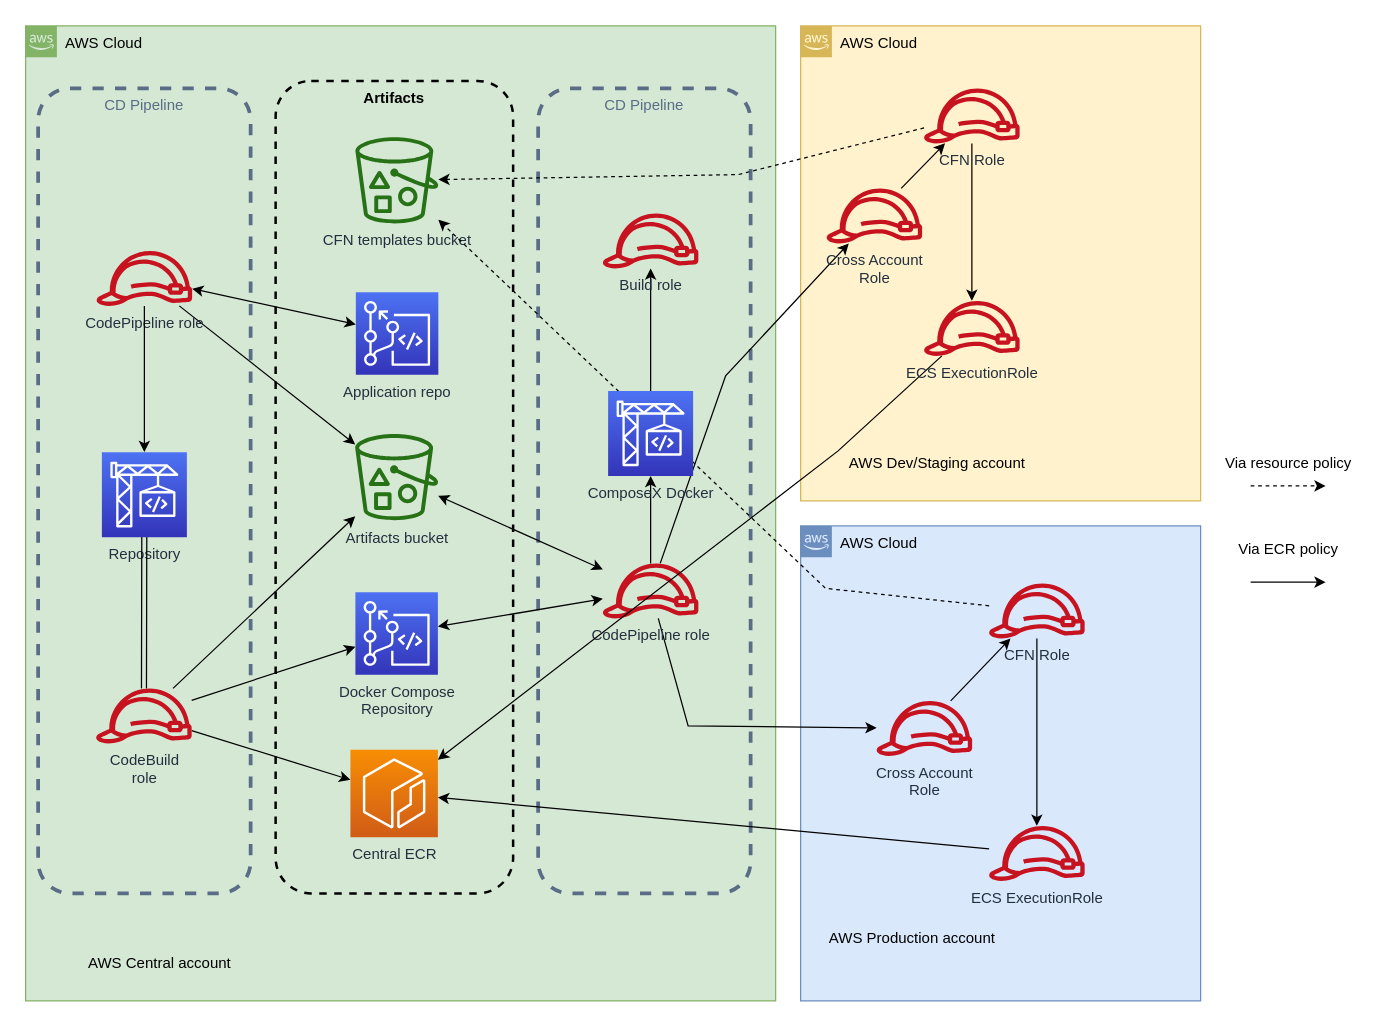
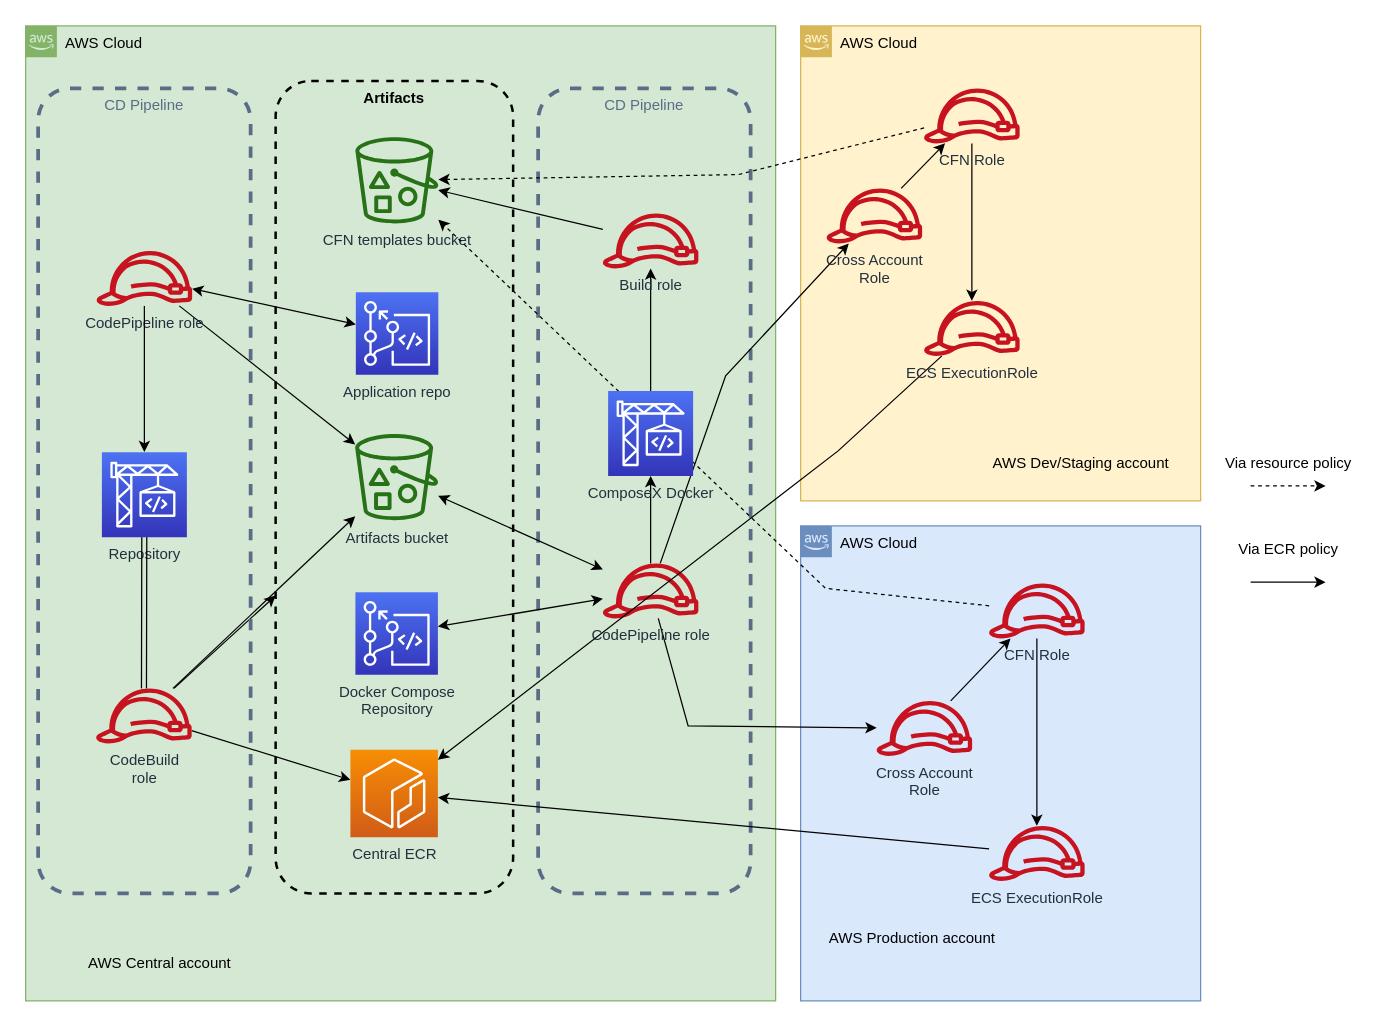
edge "Build role" -> "CFN templates bucket": added
node "AWS Dev/Staging account": moved (937, 463) -> (1081, 463)
edge "CodeBuild role" -> "Docker Compose Repository": now "CodeBuild role" -> "Artifacts"
